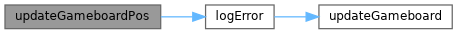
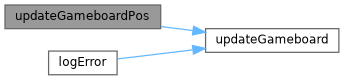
edge "updateGameboardPos" -> "logError": now "updateGameboardPos" -> "updateGameboard"
